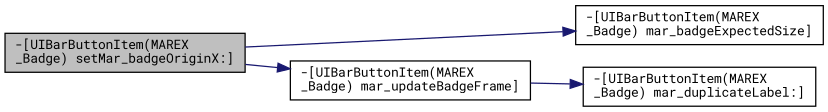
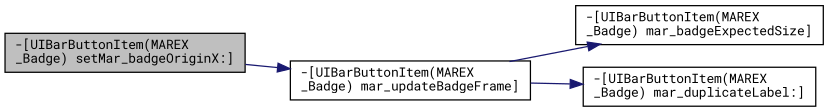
edge "-[UIBarButtonItem(MAREX _Badge) setMar_badgeOriginX:]" -> "-[UIBarButtonItem(MAREX _Badge) mar_badgeExpectedSize]": now "-[UIBarButtonItem(MAREX _Badge) mar_updateBadgeFrame]" -> "-[UIBarButtonItem(MAREX _Badge) mar_badgeExpectedSize]"
